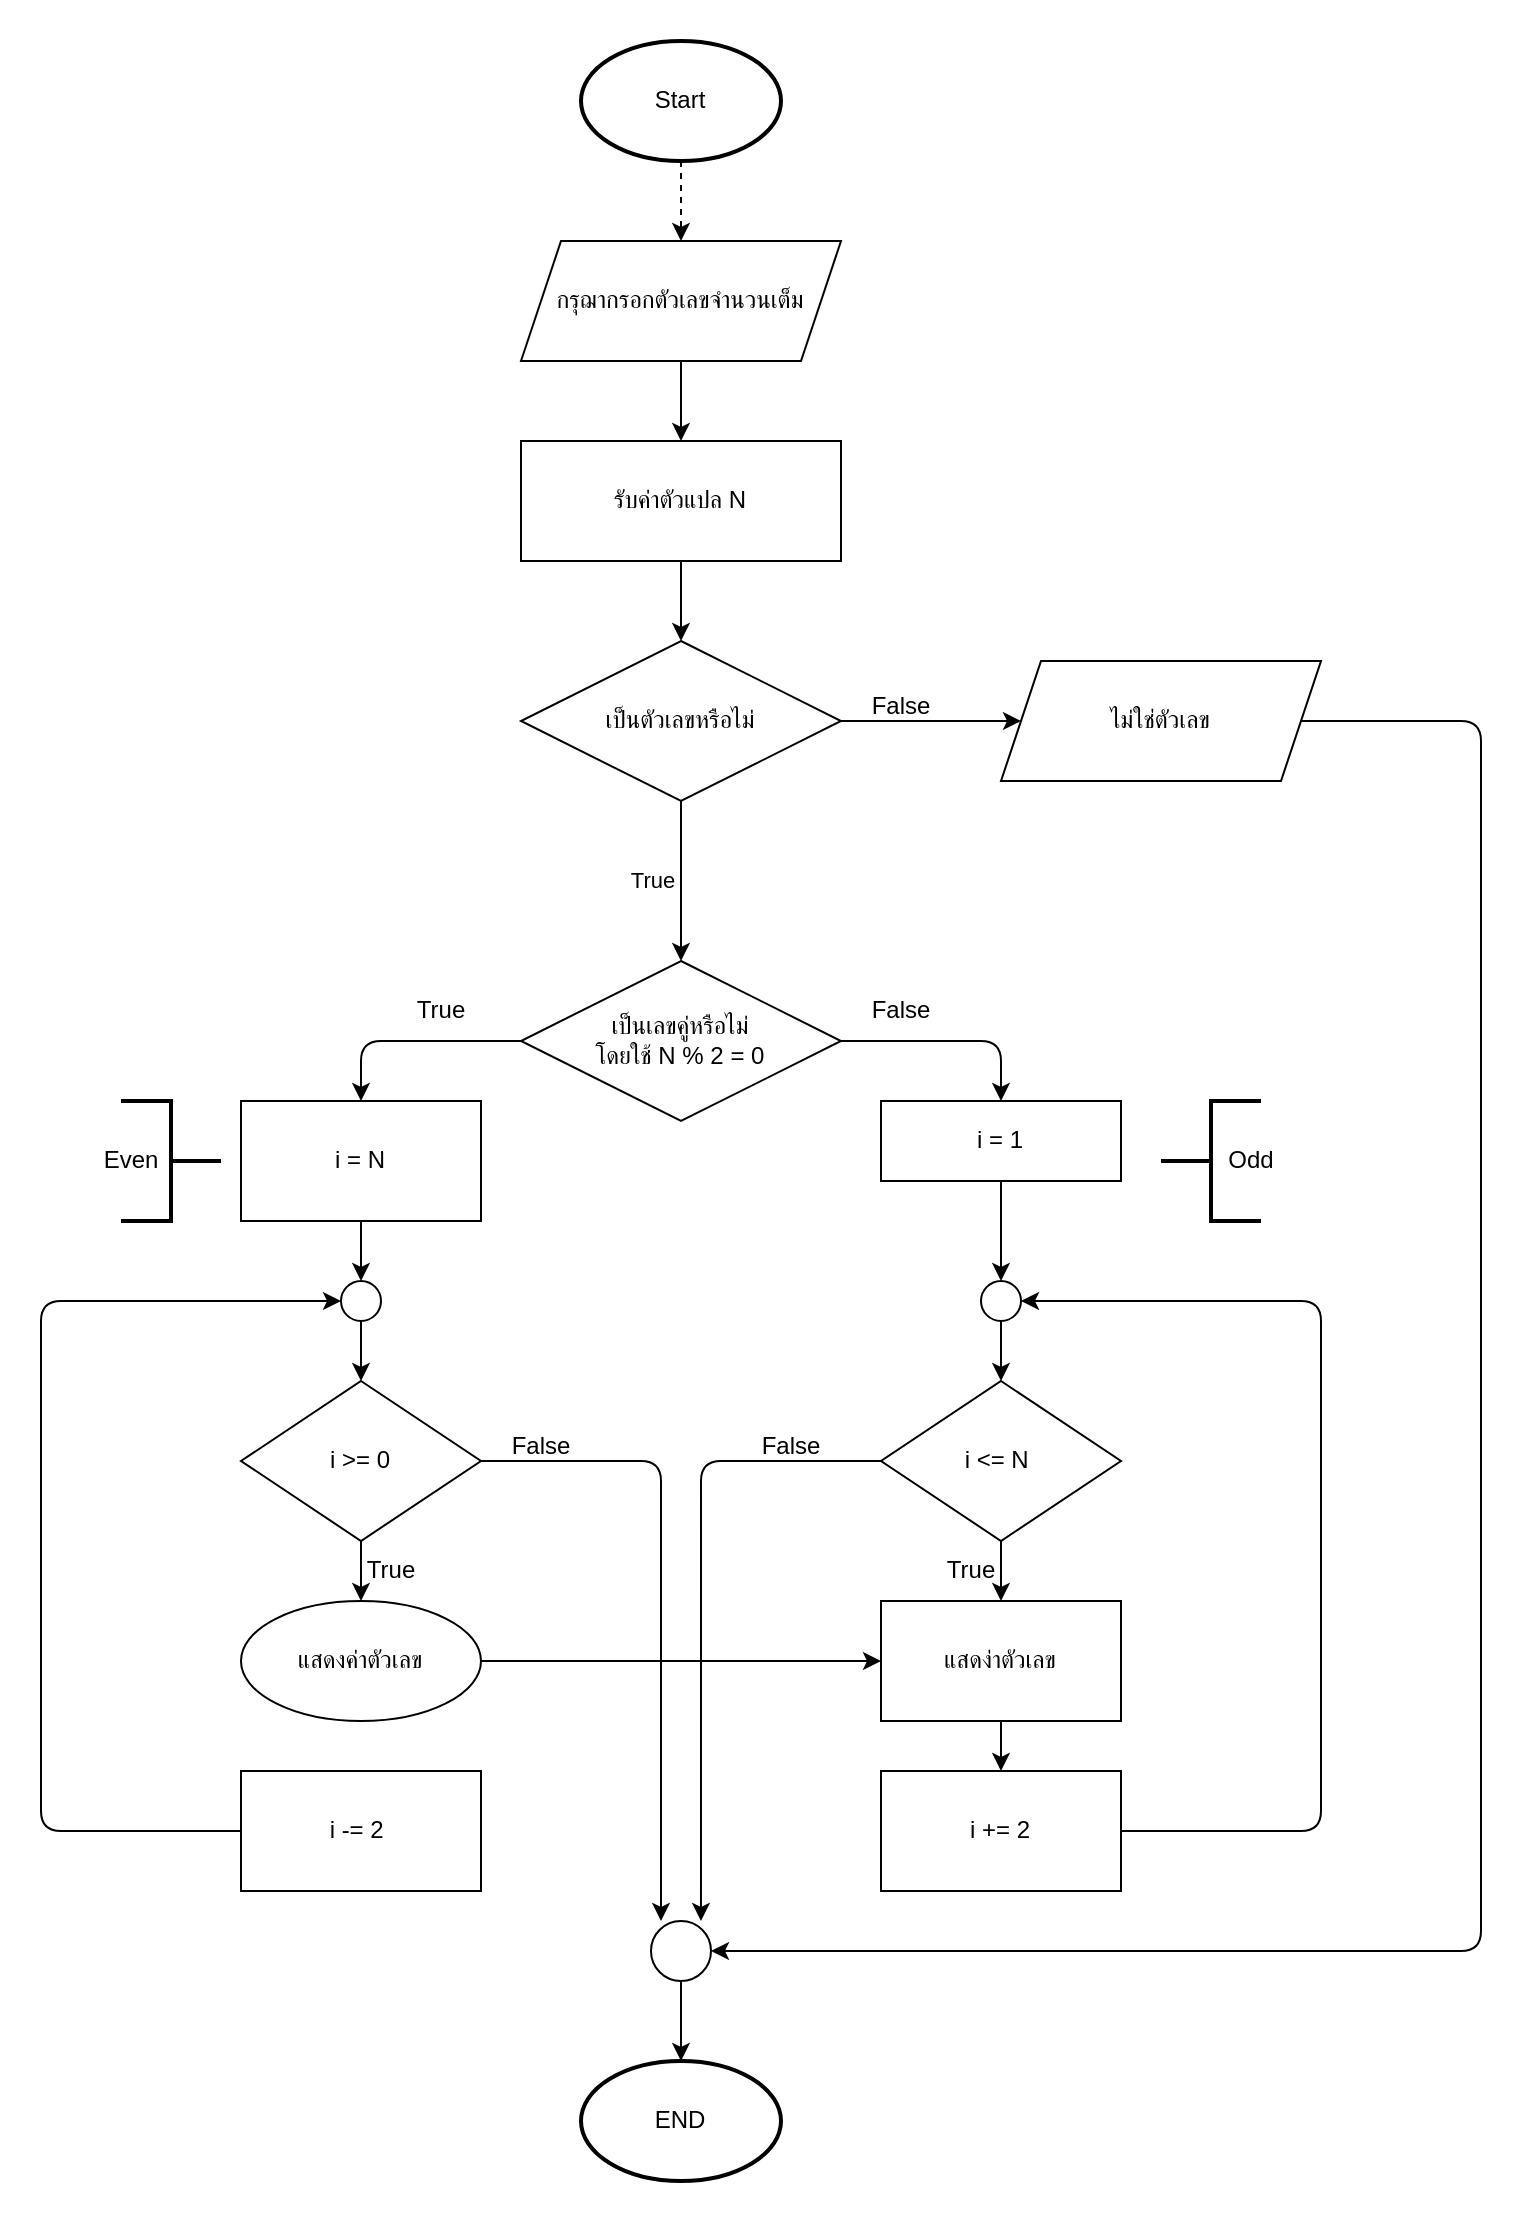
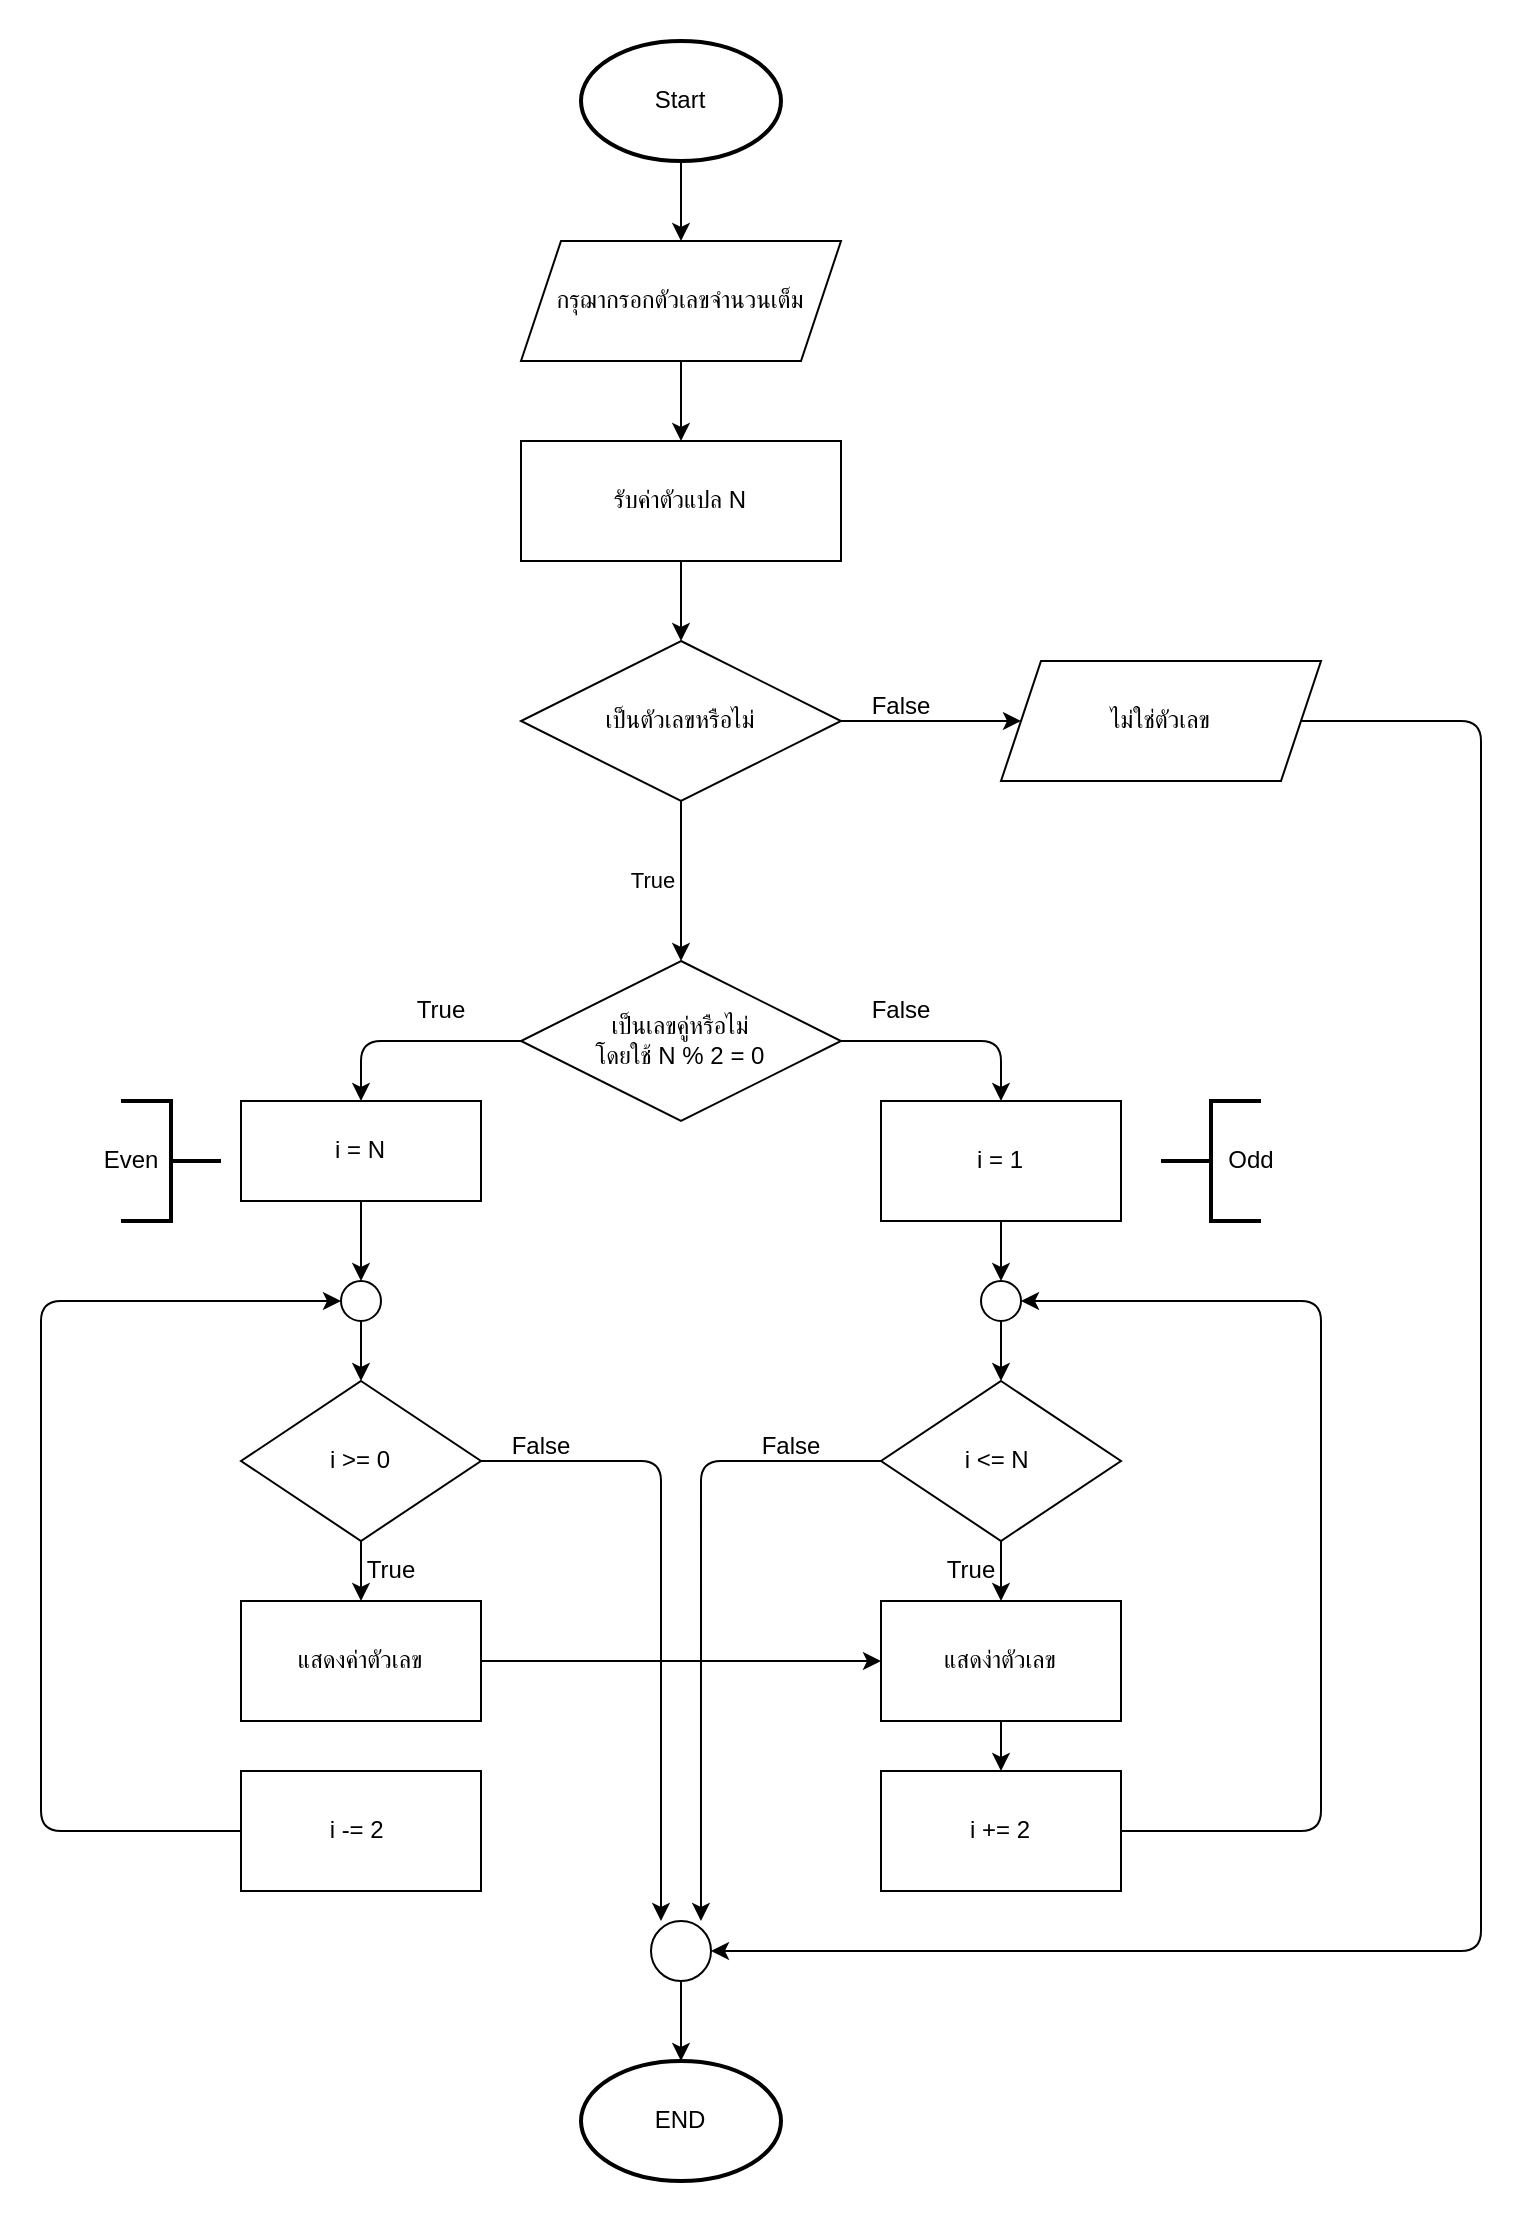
edge "Start" -> "กรุฌากรอกตัวเลขจำนวนเต็ม": style dashed -> solid
node "i = 1": size 240x80 -> 240x120
node "i = N": size 240x120 -> 240x100
node "แสดงค่าตัวเลข": shape ellipse -> rectangle
